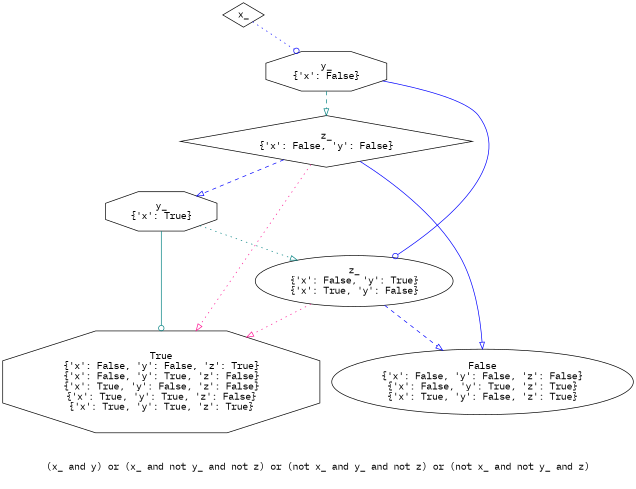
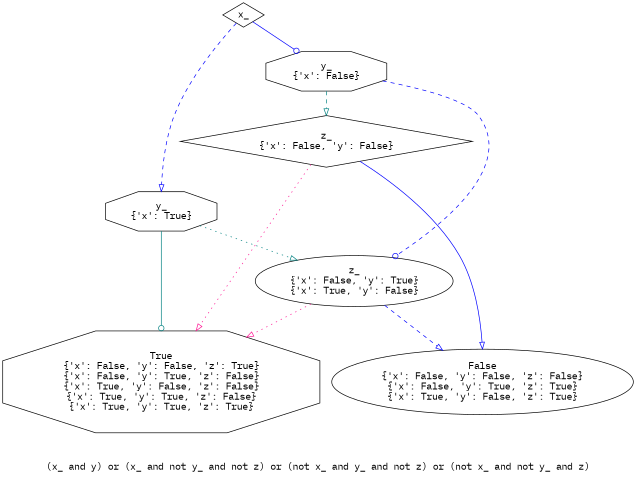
edge "x_" -> "y_ {'x': False}": style dotted -> solid
edge "y_ {'x': False}" -> "z_ {'x': False, 'y': True} {'x': True, 'y': False}": style solid -> dashed
edge "z_ {'x': False, 'y': False}" -> "y_ {'x': True}": now "x_" -> "y_ {'x': True}"
